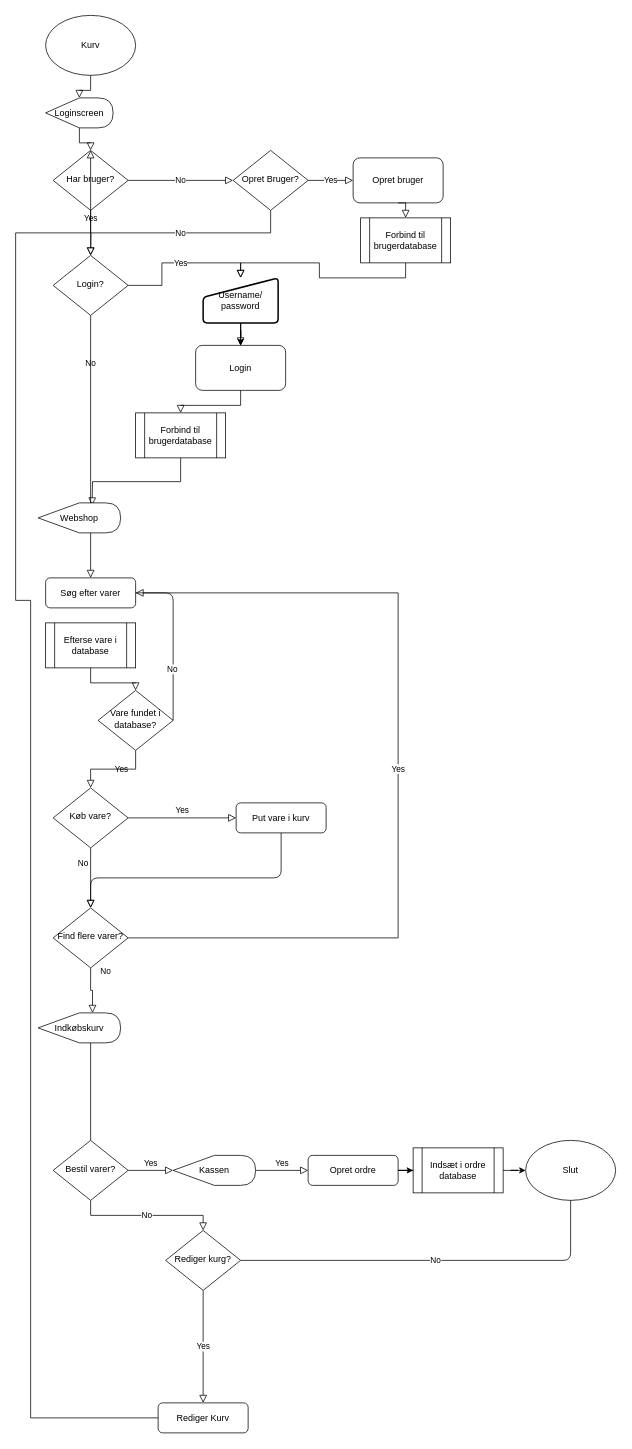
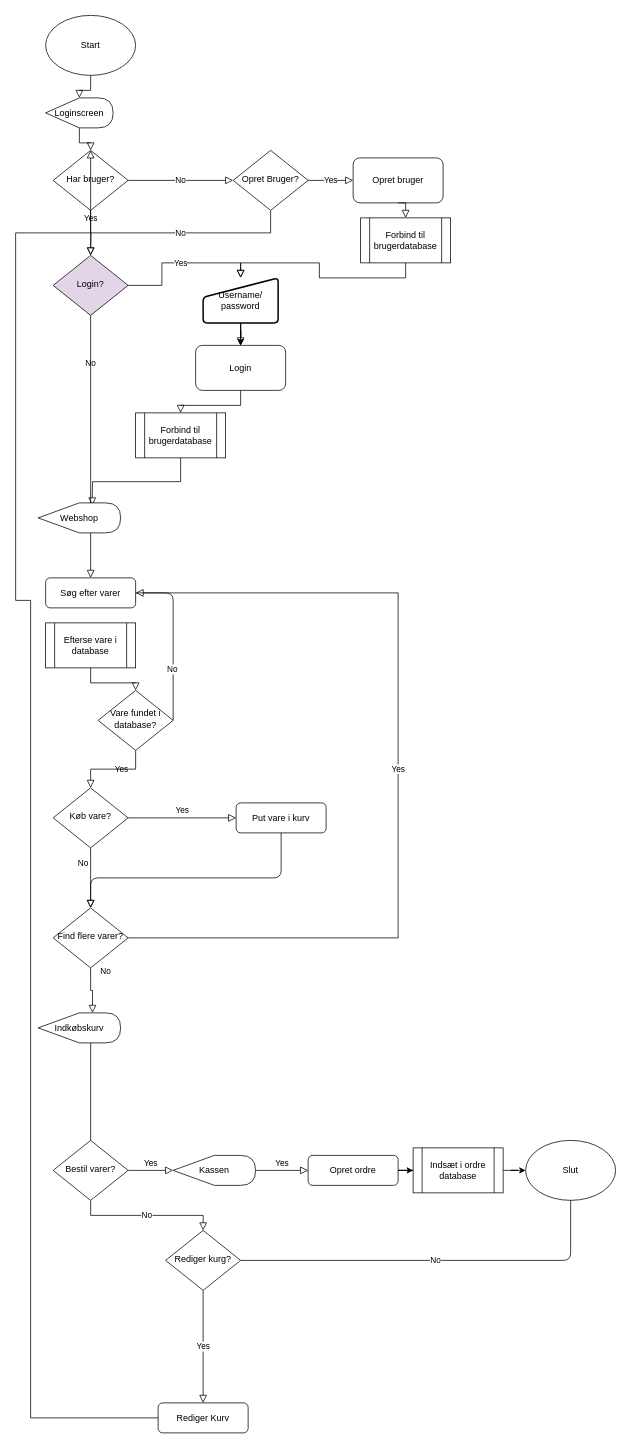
node "Kurv": label "Kurv" -> "Start"
node "Login?": fillcolor #ffffff -> #e1d5e7
